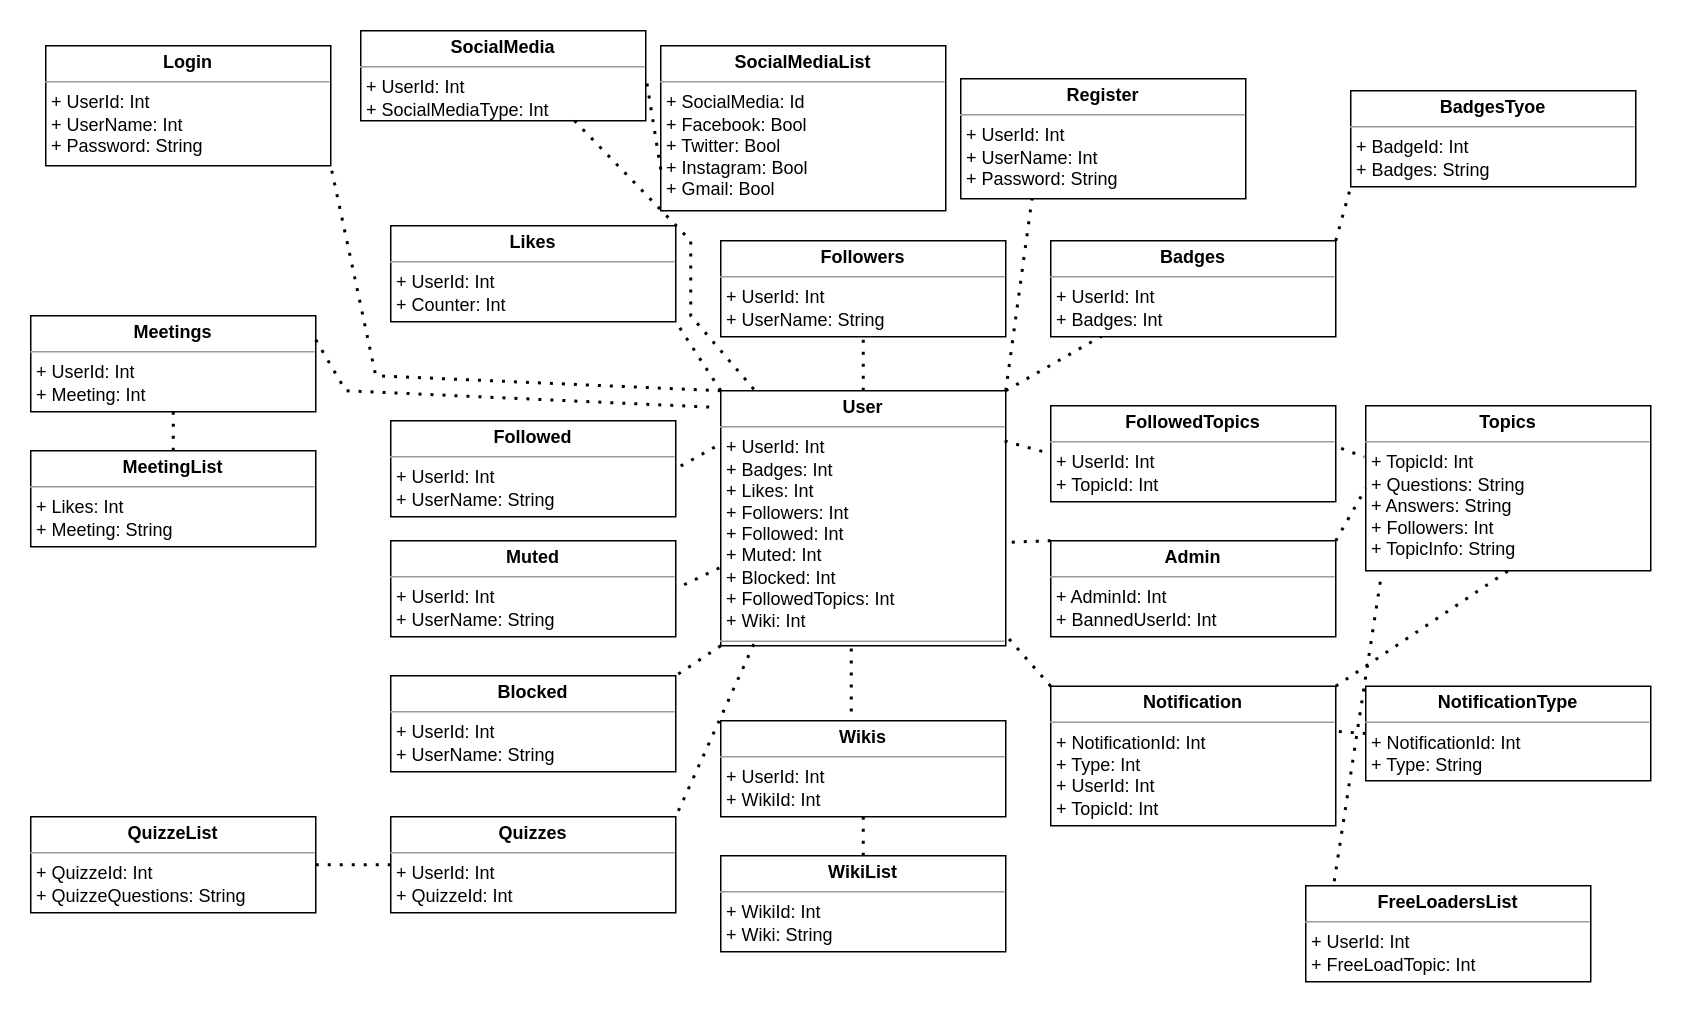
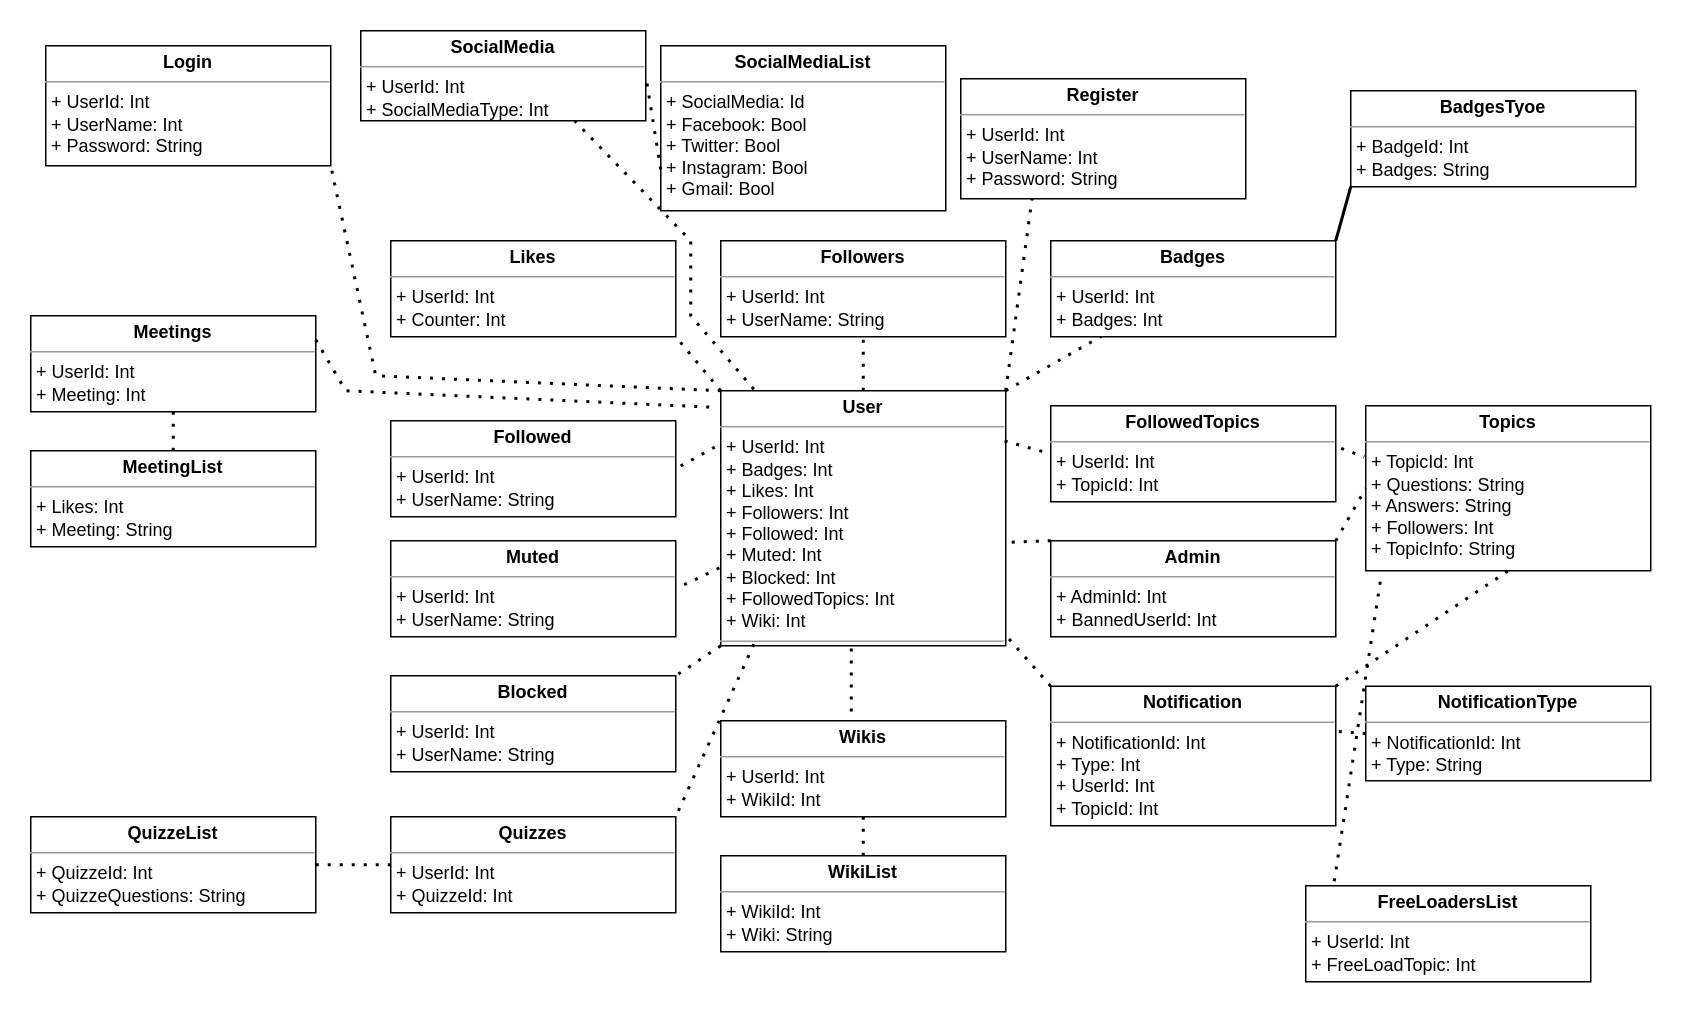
edge "BadgesTyoe + BadgeId: Int + Badges: String" -- "Badges + UserId: Int + Badges: Int": style dashed -> solid
node "Likes + UserId: Int + Counter: Int": moved (533, 274) -> (533, 289)
